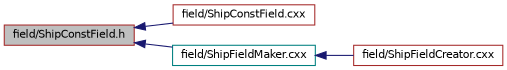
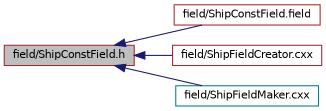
node "field/ShipConstField.cxx": label "field/ShipConstField.cxx" -> "field/ShipConstField.field"
edge "field/ShipFieldCreator.cxx" -> "field/ShipFieldMaker.cxx": now "field/ShipFieldCreator.cxx" -> "field/ShipConstField.h"
